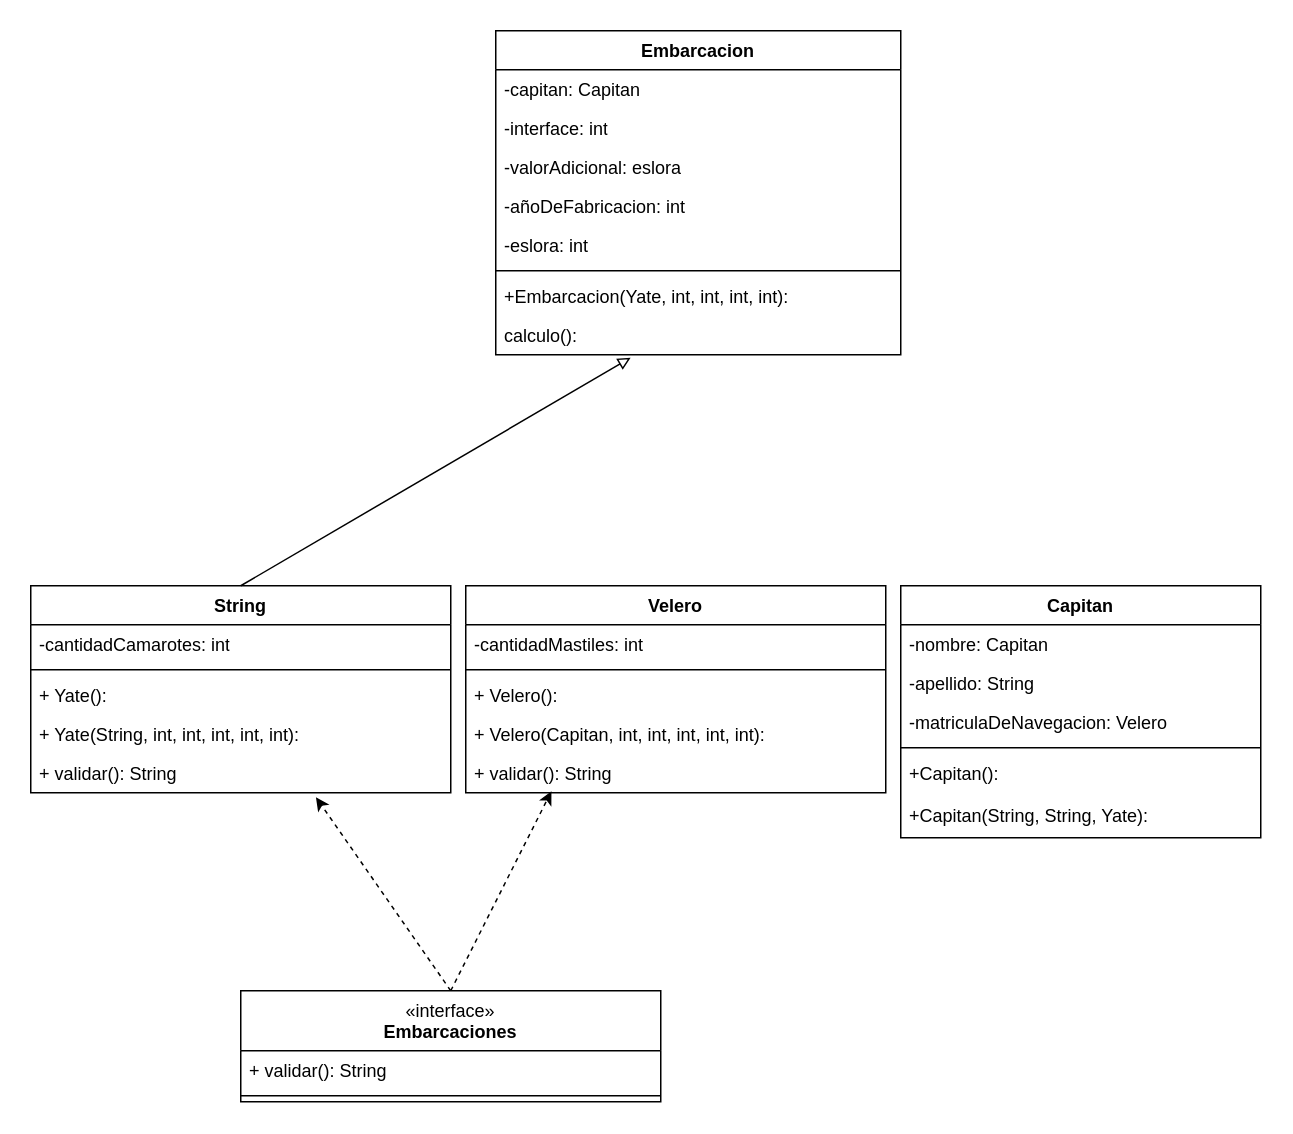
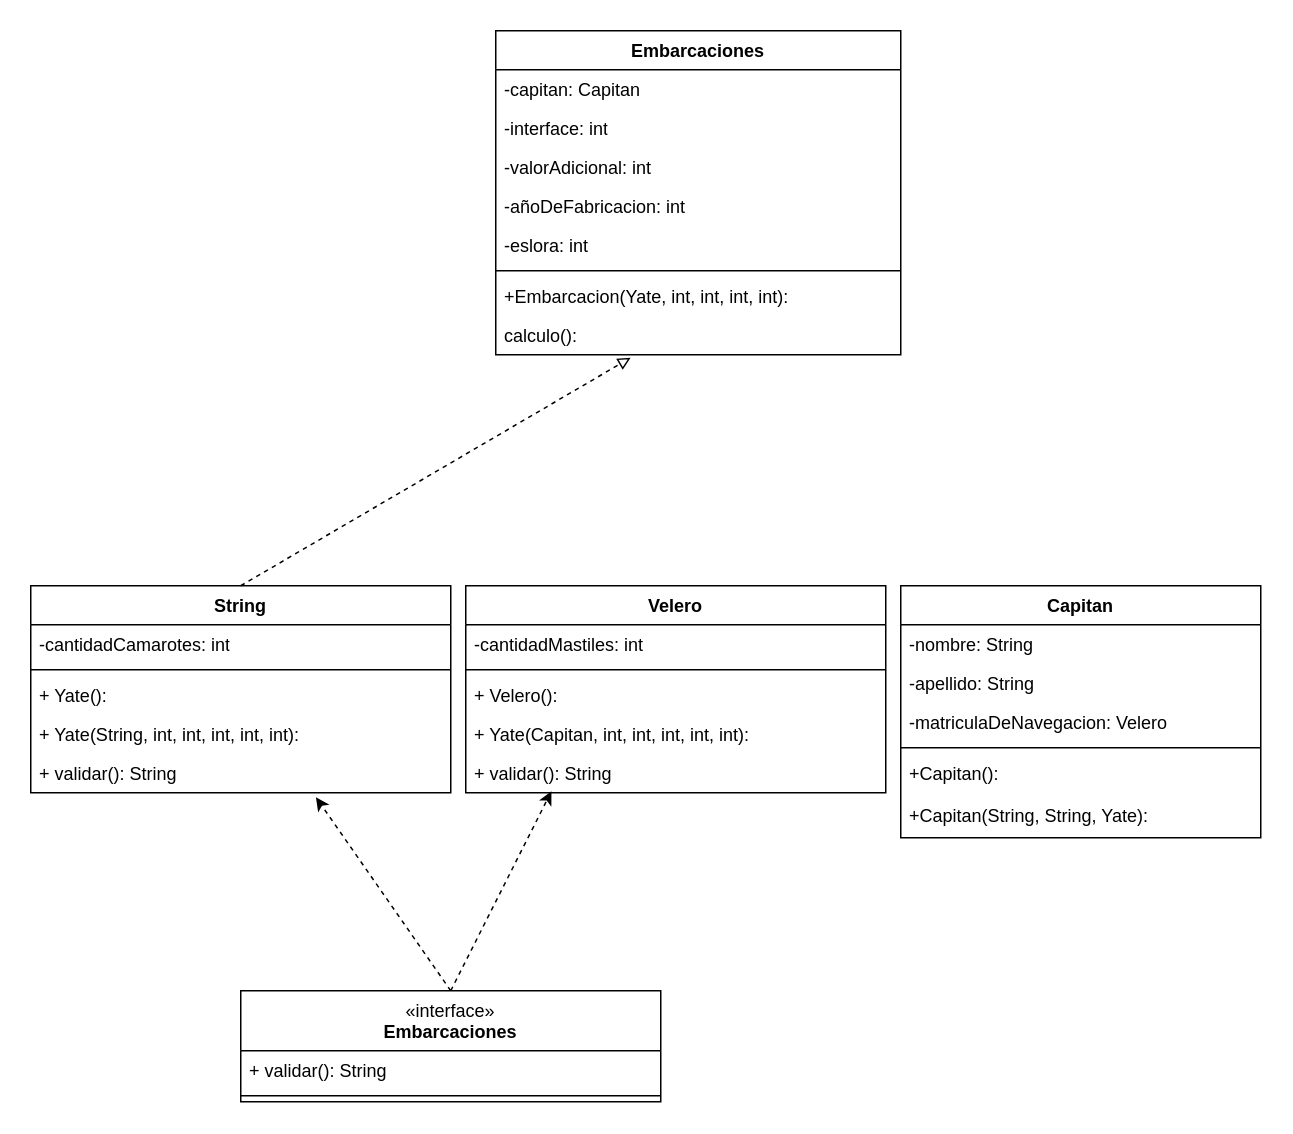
node "Embarcacion": label "Embarcacion" -> "Embarcaciones"
node "-valorAdicional: eslora": label "-valorAdicional: eslora" -> "-valorAdicional: int"
edge "String" -> "calculo():": style solid -> dashed
node "-nombre: Capitan": label "-nombre: Capitan" -> "-nombre: String"
node "+ Velero(Capitan, int, int, int, int, int):": label "+ Velero(Capitan, int, int, int, int, int):" -> "+ Yate(Capitan, int, int, int, int, int):"
